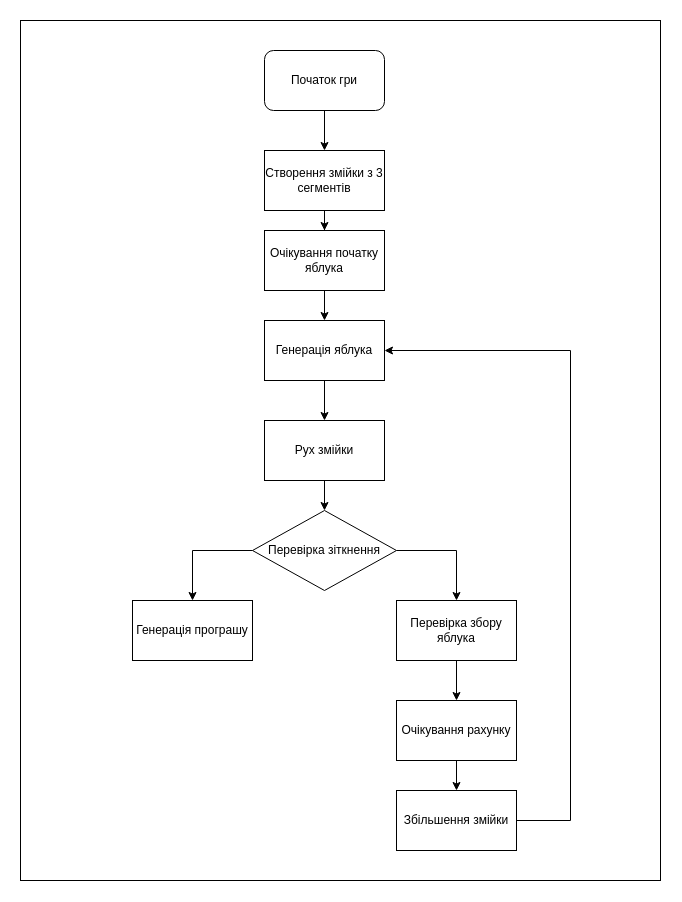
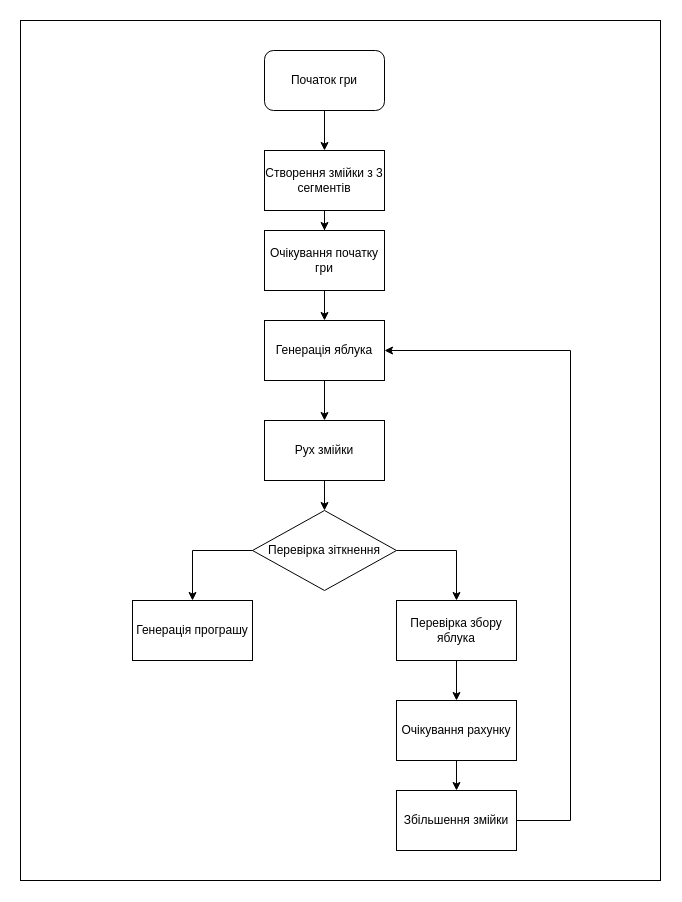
node "Очікування початку яблука": label "Очікування початку яблука" -> "Очікування початку гри"
